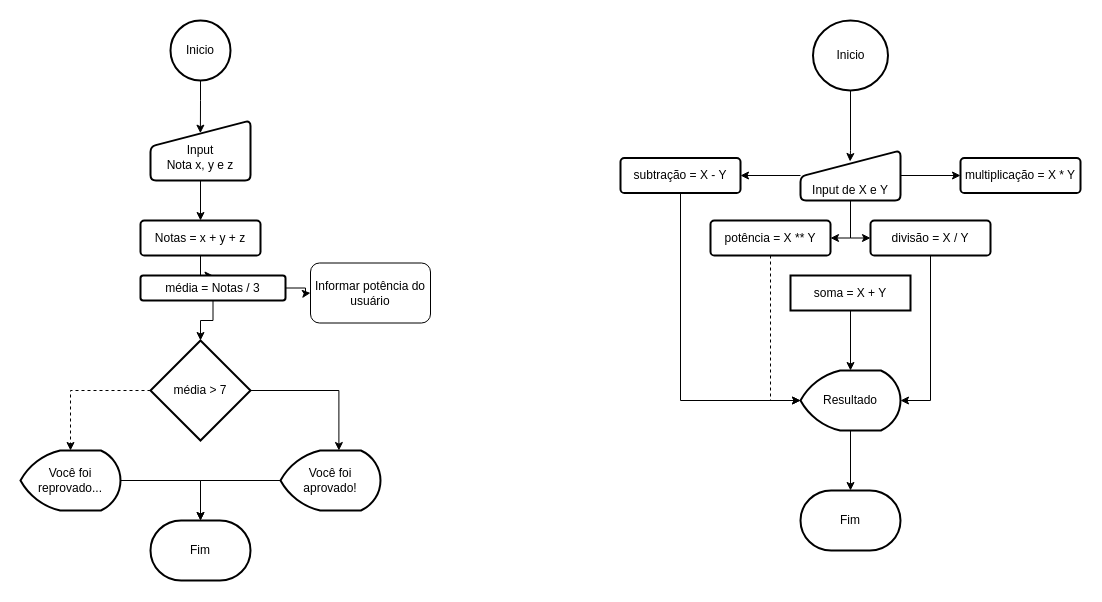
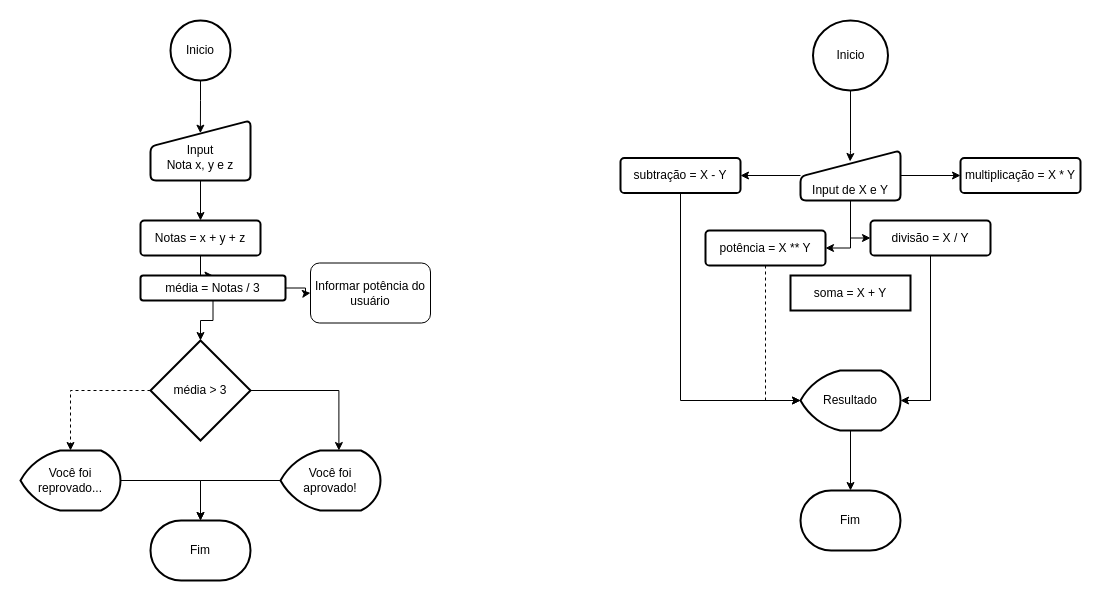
node "potência = X ** Y": moved (771, 238) -> (766, 248)
edge "soma = X + Y" -> "Resultado": removed
node "média > 7": label "média > 7" -> "média > 3"
